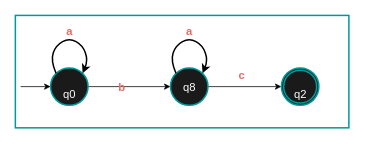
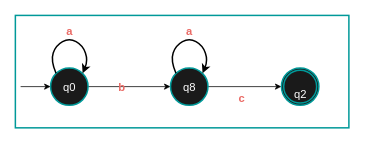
node "c": moved (242, 75) -> (242, 98)
node "q0": moved (69, 94) -> (69, 87)
